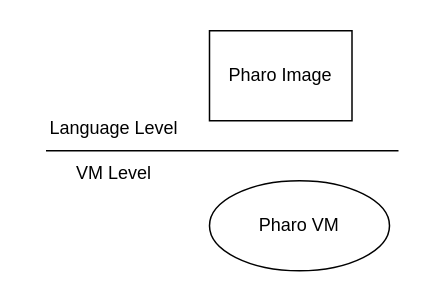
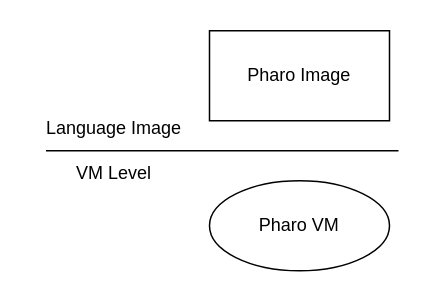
node "Pharo Image": size 143x90 -> 180x90
node "Language Level": label "Language Level" -> "Language Image"
